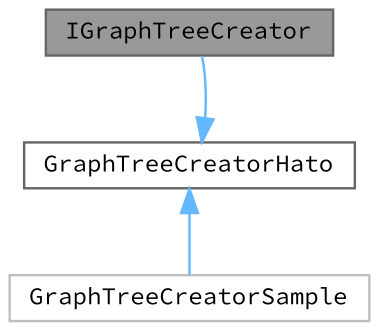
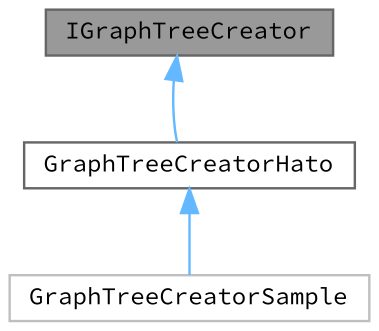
edge "IGraphTreeCreator" -> "GraphTreeCreatorHato": reversed
